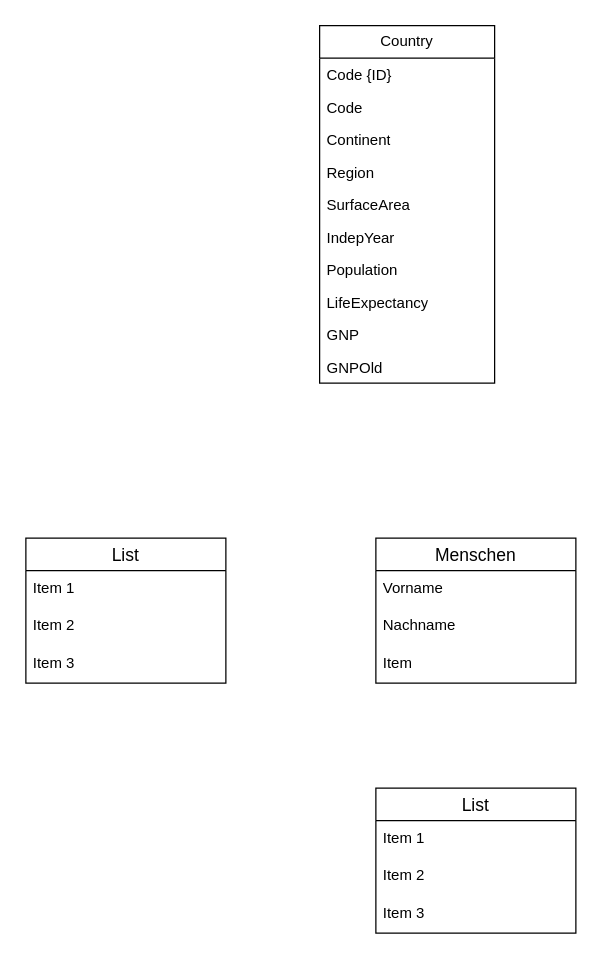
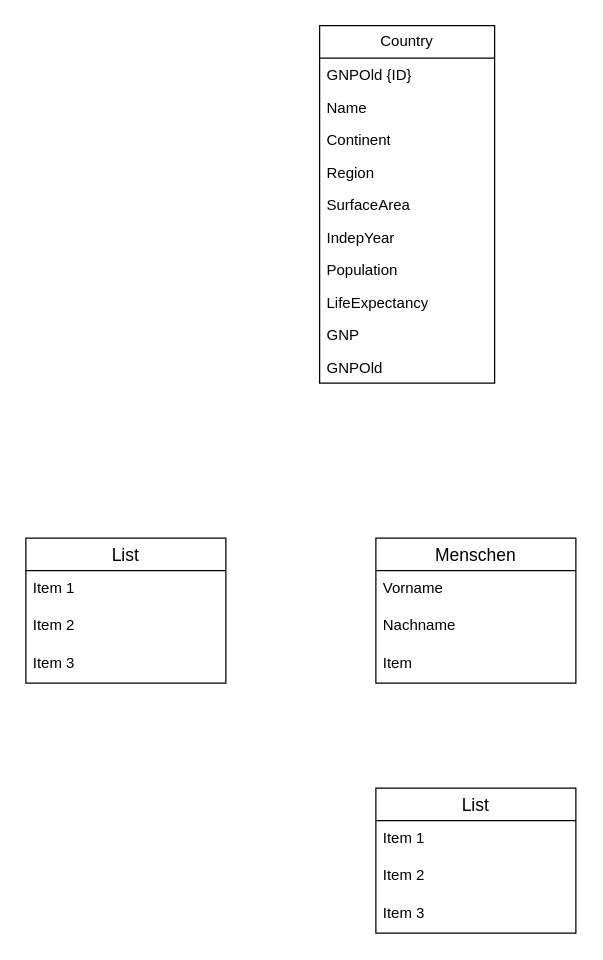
node "Code {ID}": label "Code {ID}" -> "GNPOld {ID}"
node "Code": label "Code" -> "Name"
